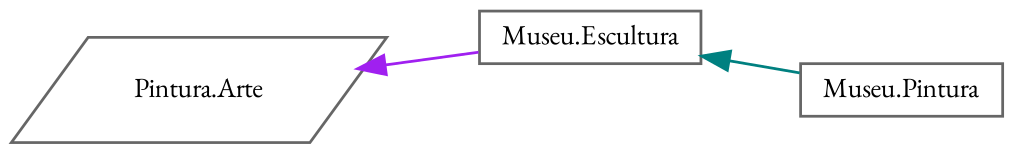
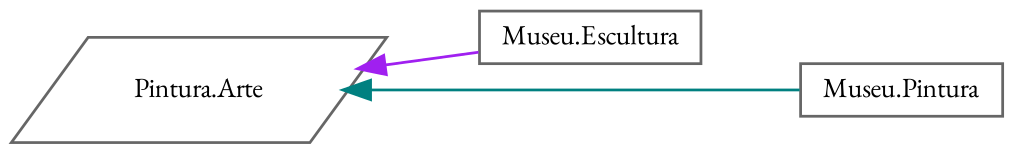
edge "Museu.Pintura" -> "Museu.Escultura": now "Museu.Pintura" -> "Pintura.Arte"
